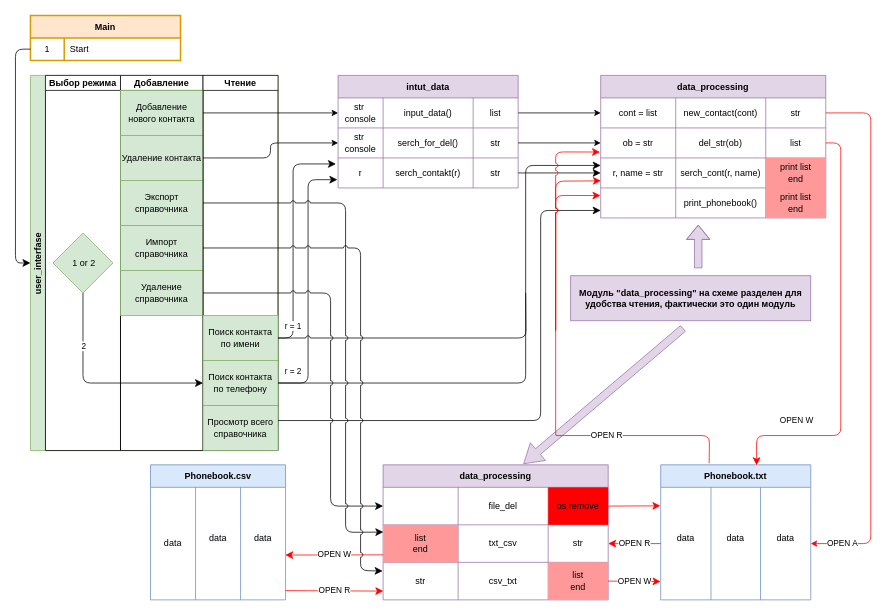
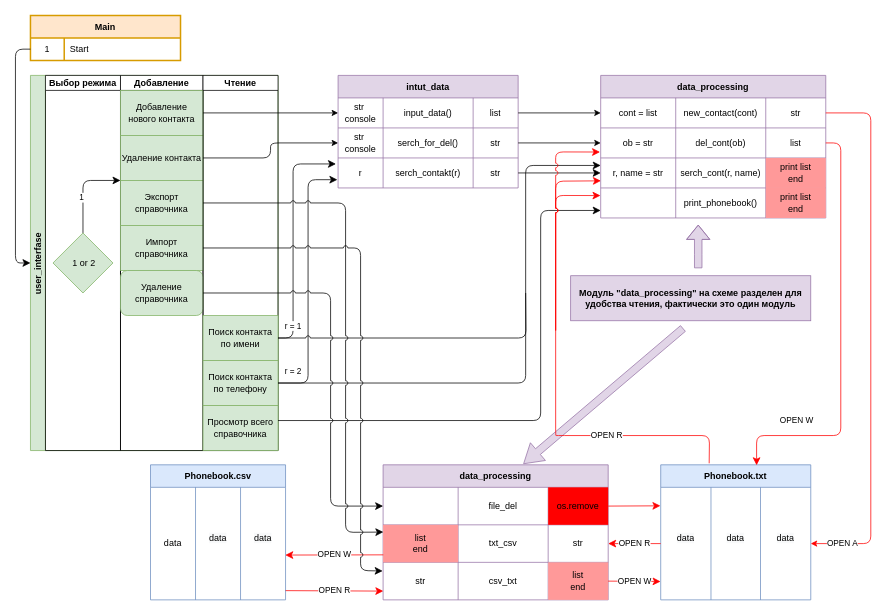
node "del_str(ob)": label "del_str(ob)" -> "del_cont(ob)"
edge "1 or 2" -> "Экспорт справочника": added, label "1"
node "Удаление справочника": shape rectangle -> rounded rectangle
edge "1 or 2" -> "Поиск контакта по телефону": removed, label "2"
